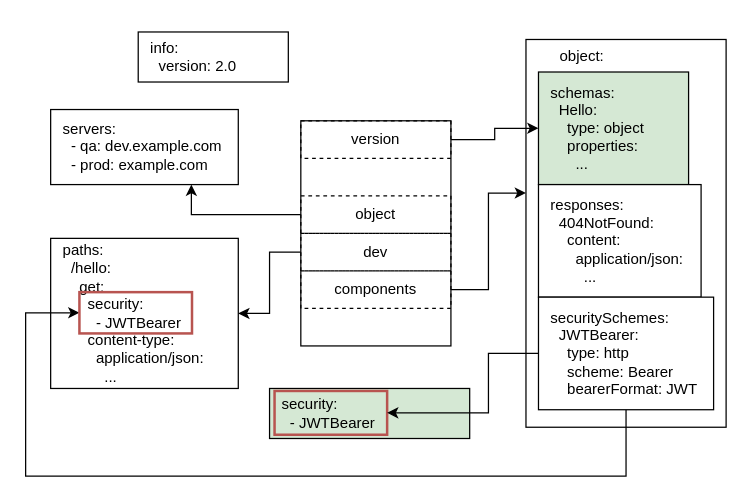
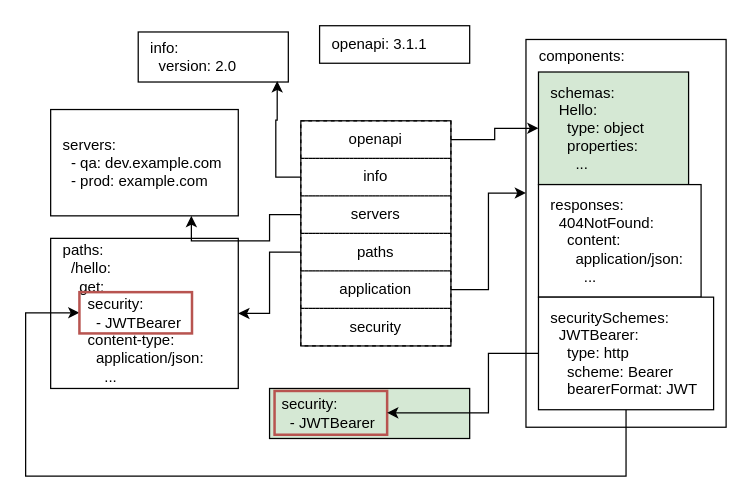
node "openapi: 3.1.1": added
node "object:": label "object:" -> "components:"
node "version": label "version" -> "openapi"
edge "info" -> "info: version: 2.0": added
node "servers: - qa: dev.example.com - prod: example.com": size 188x75 -> 188x106
node "info": added
node "object": label "object" -> "servers"
node "dev": label "dev" -> "paths"
node "components": label "components" -> "application"
node "security": added
